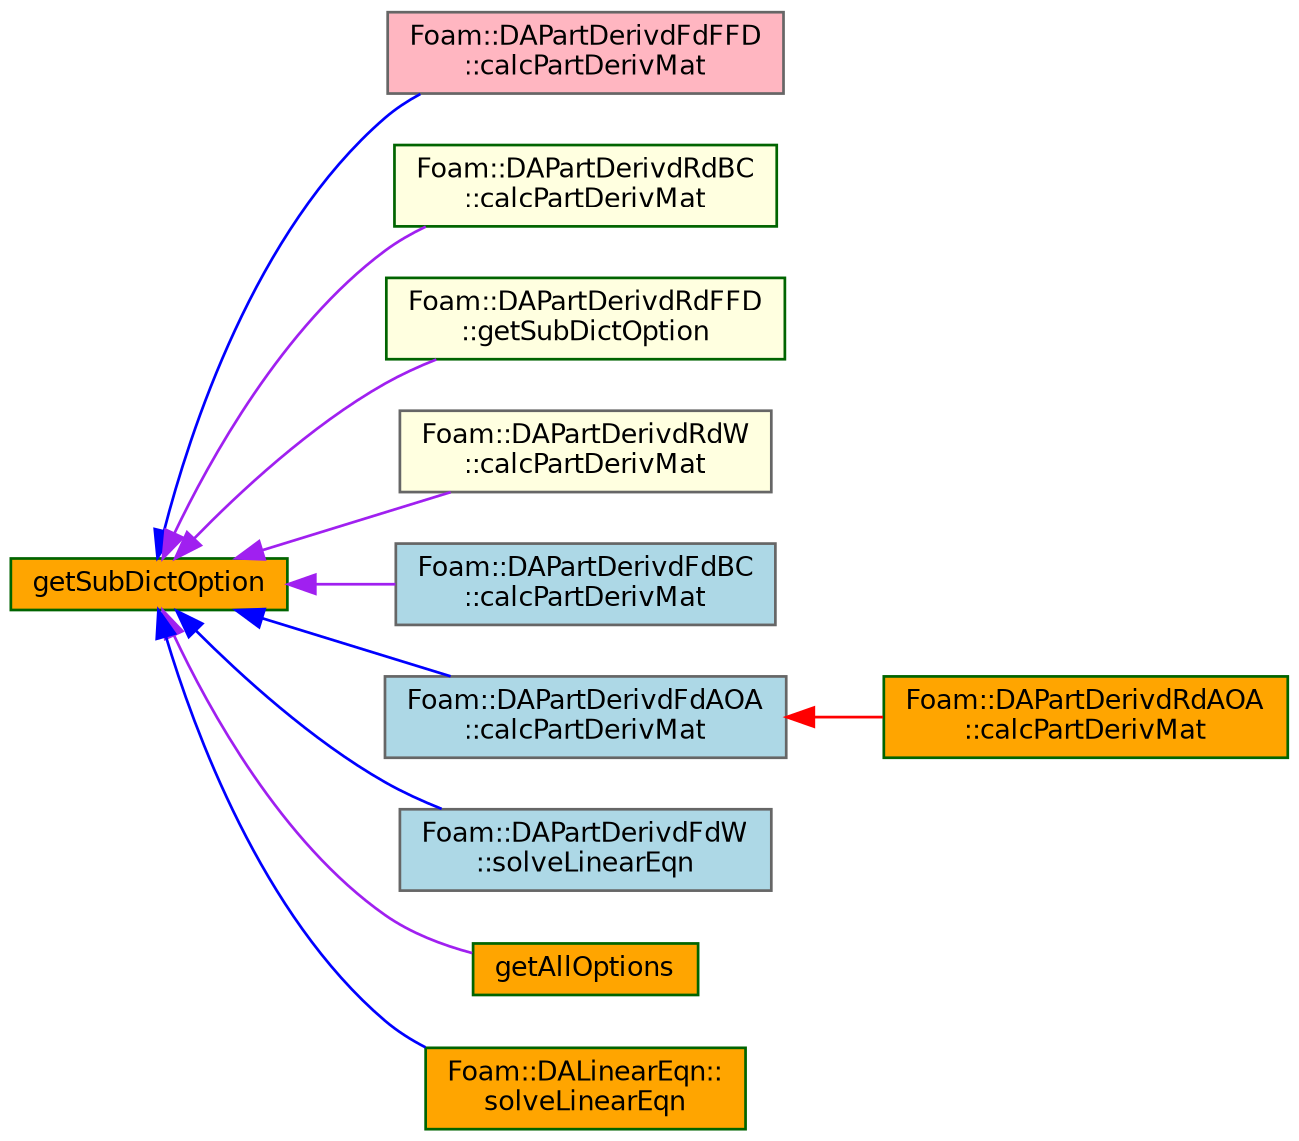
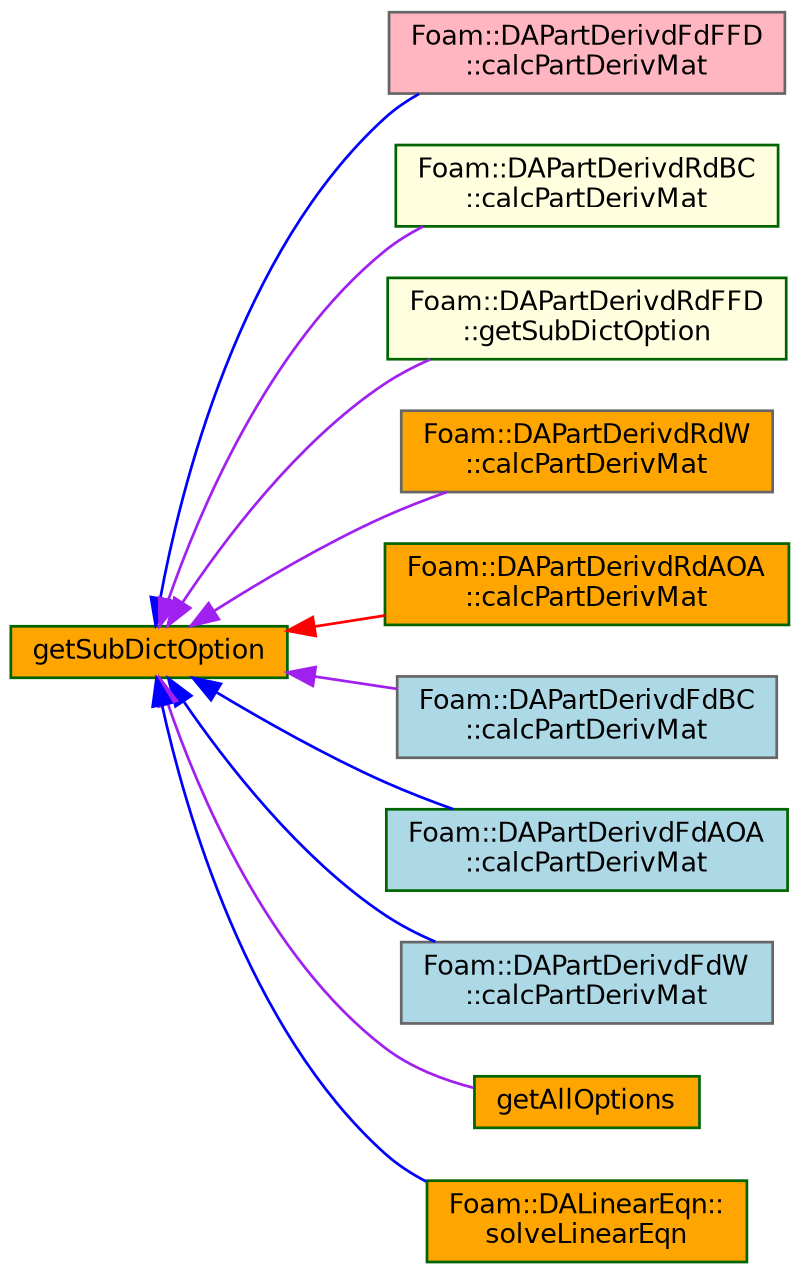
node "Foam::DAPartDerivdRdW ::calcPartDerivMat": fillcolor lightyellow -> orange
node "Foam::DAPartDerivdFdAOA ::calcPartDerivMat": color gray40 -> darkgreen
edge "Foam::DAPartDerivdRdAOA ::calcPartDerivMat" -> "Foam::DAPartDerivdFdAOA ::calcPartDerivMat": now "Foam::DAPartDerivdRdAOA ::calcPartDerivMat" -> "getSubDictOption"
node "Foam::DAPartDerivdFdW ::solveLinearEqn": label "Foam::DAPartDerivdFdW ::solveLinearEqn" -> "Foam::DAPartDerivdFdW ::calcPartDerivMat"
